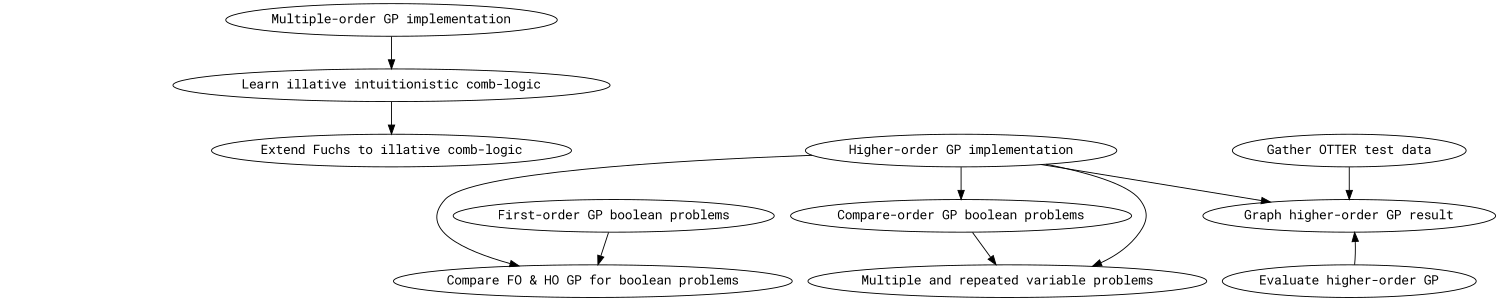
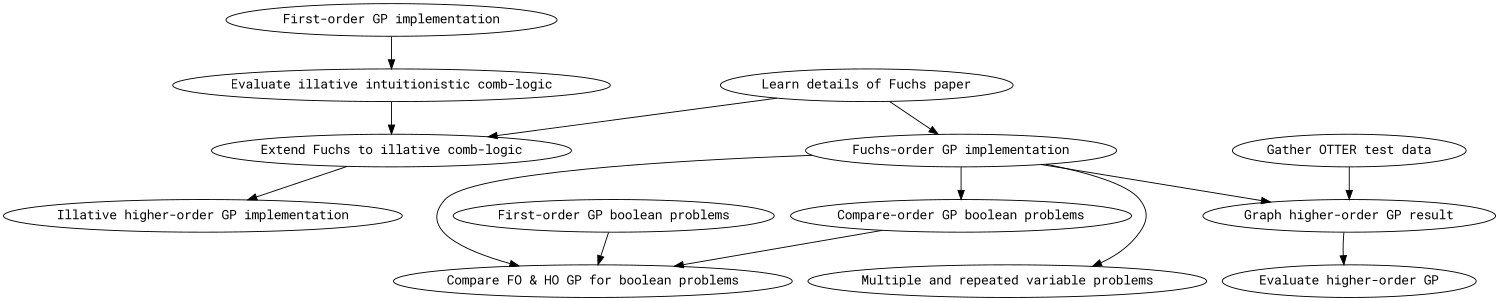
node "Multiple-order GP implementation": label "Multiple-order GP implementation" -> "First-order GP implementation"
node "Learn illative intuitionistic comb-logic": label "Learn illative intuitionistic comb-logic" -> "Evaluate illative intuitionistic comb-logic"
node "Learn details of Fuchs paper": added
node "Higher-order GP implementation": label "Higher-order GP implementation" -> "Fuchs-order GP implementation"
node "Illative higher-order GP implementation": added
edge "Compare-order GP boolean problems" -> "Multiple and repeated variable problems": now "Compare-order GP boolean problems" -> "Compare FO & HO GP for boolean problems"
edge "Evaluate higher-order GP" -> "Graph higher-order GP result": reversed
